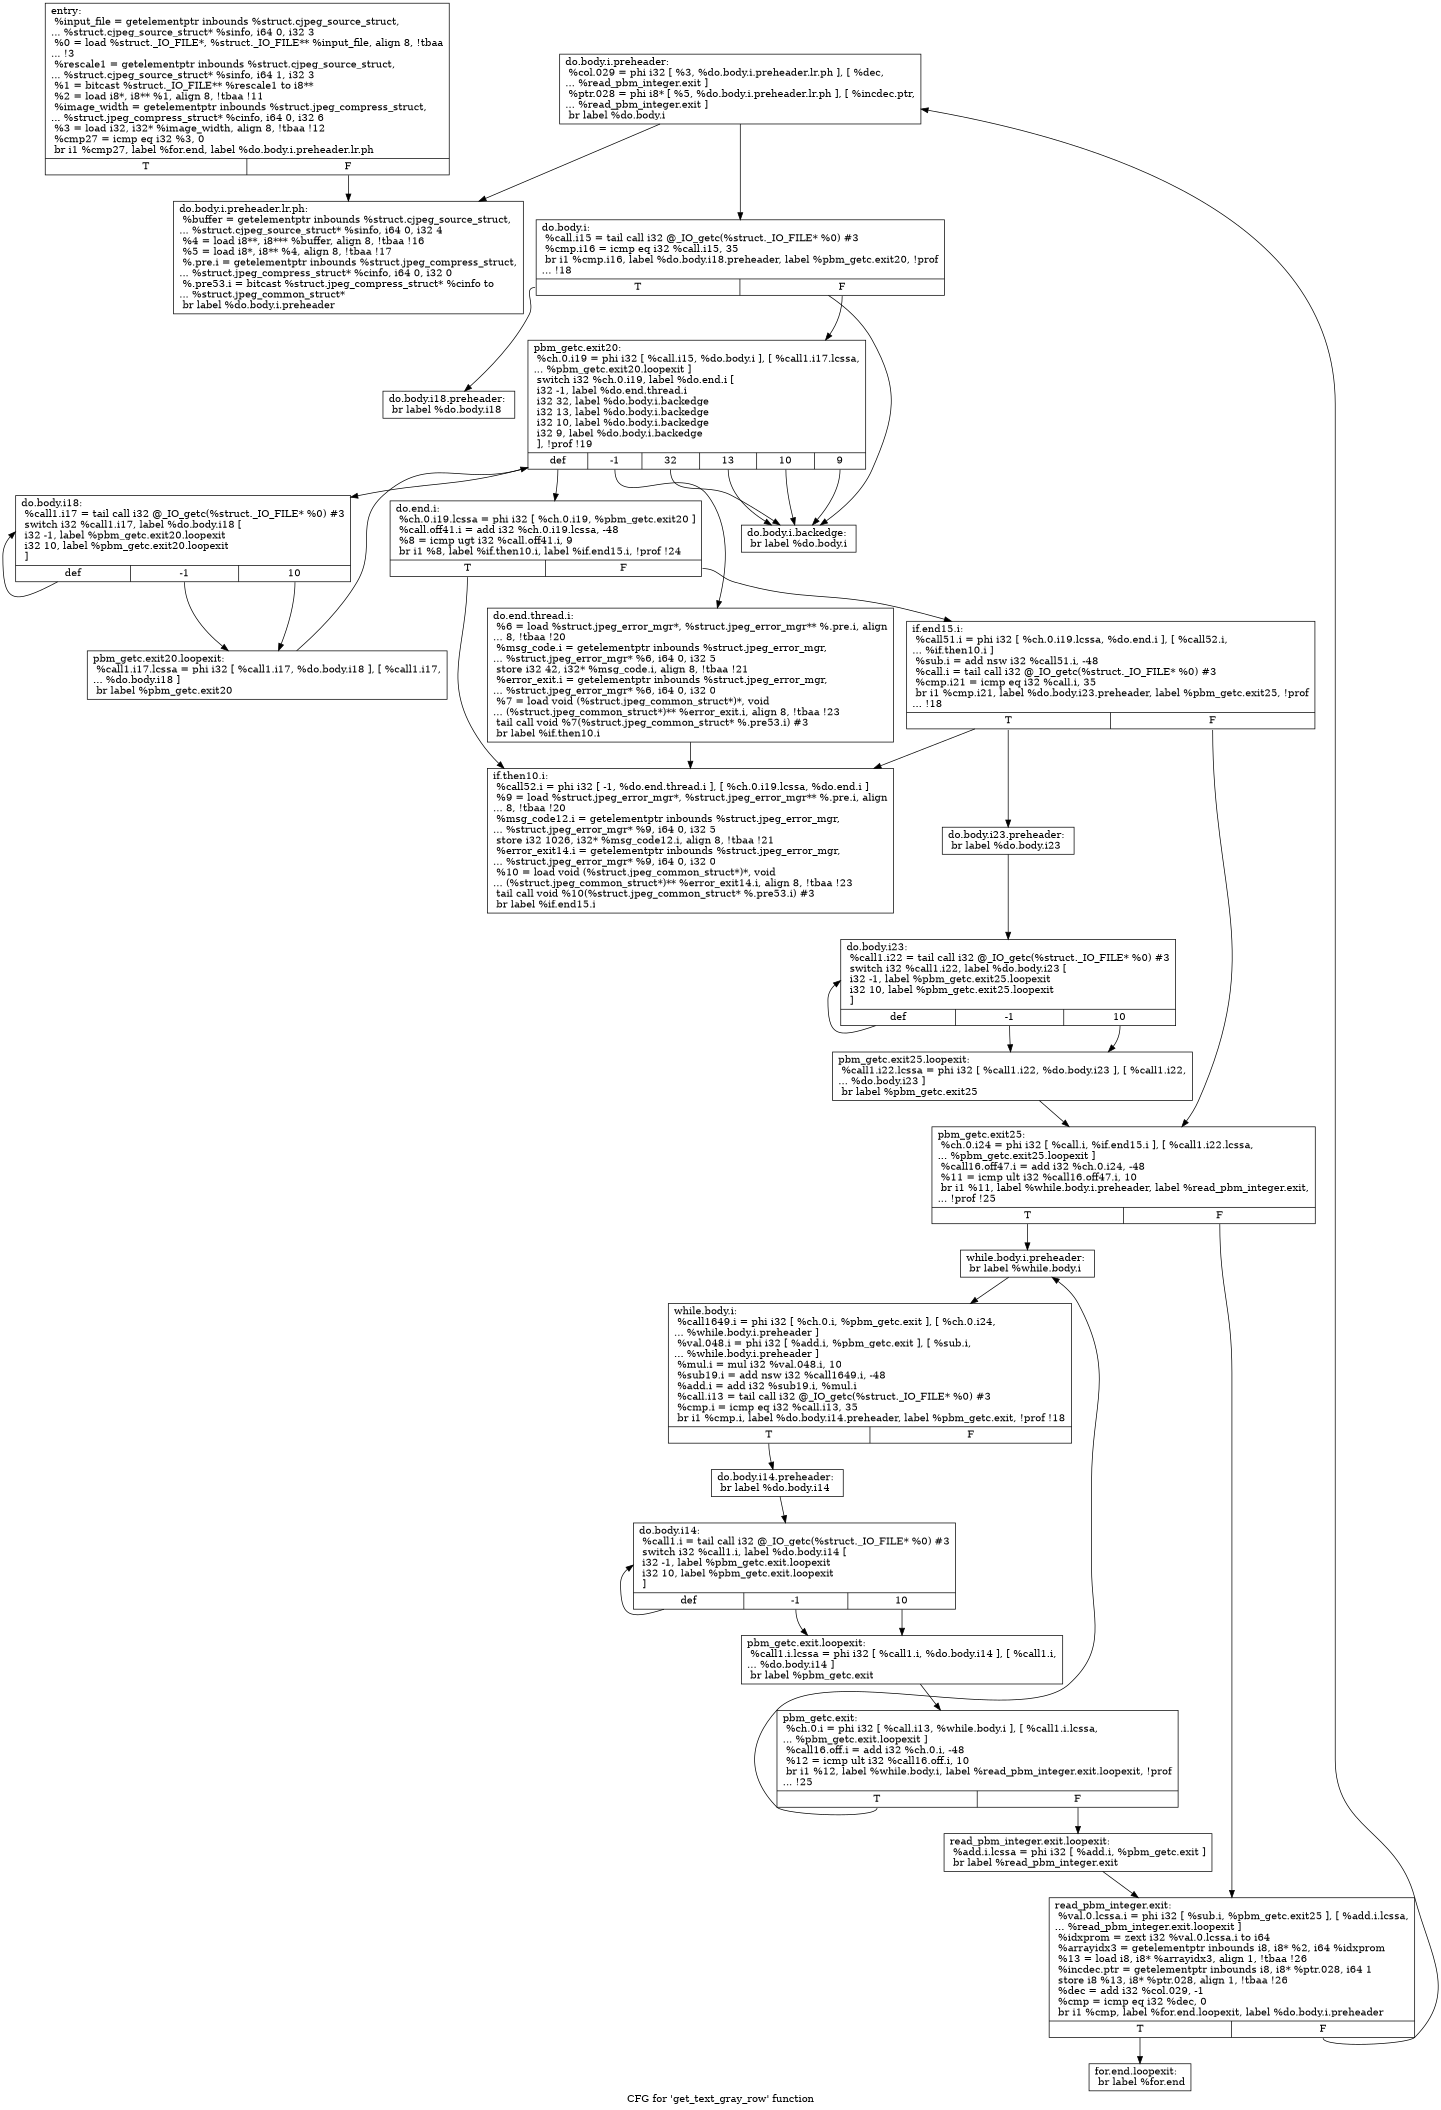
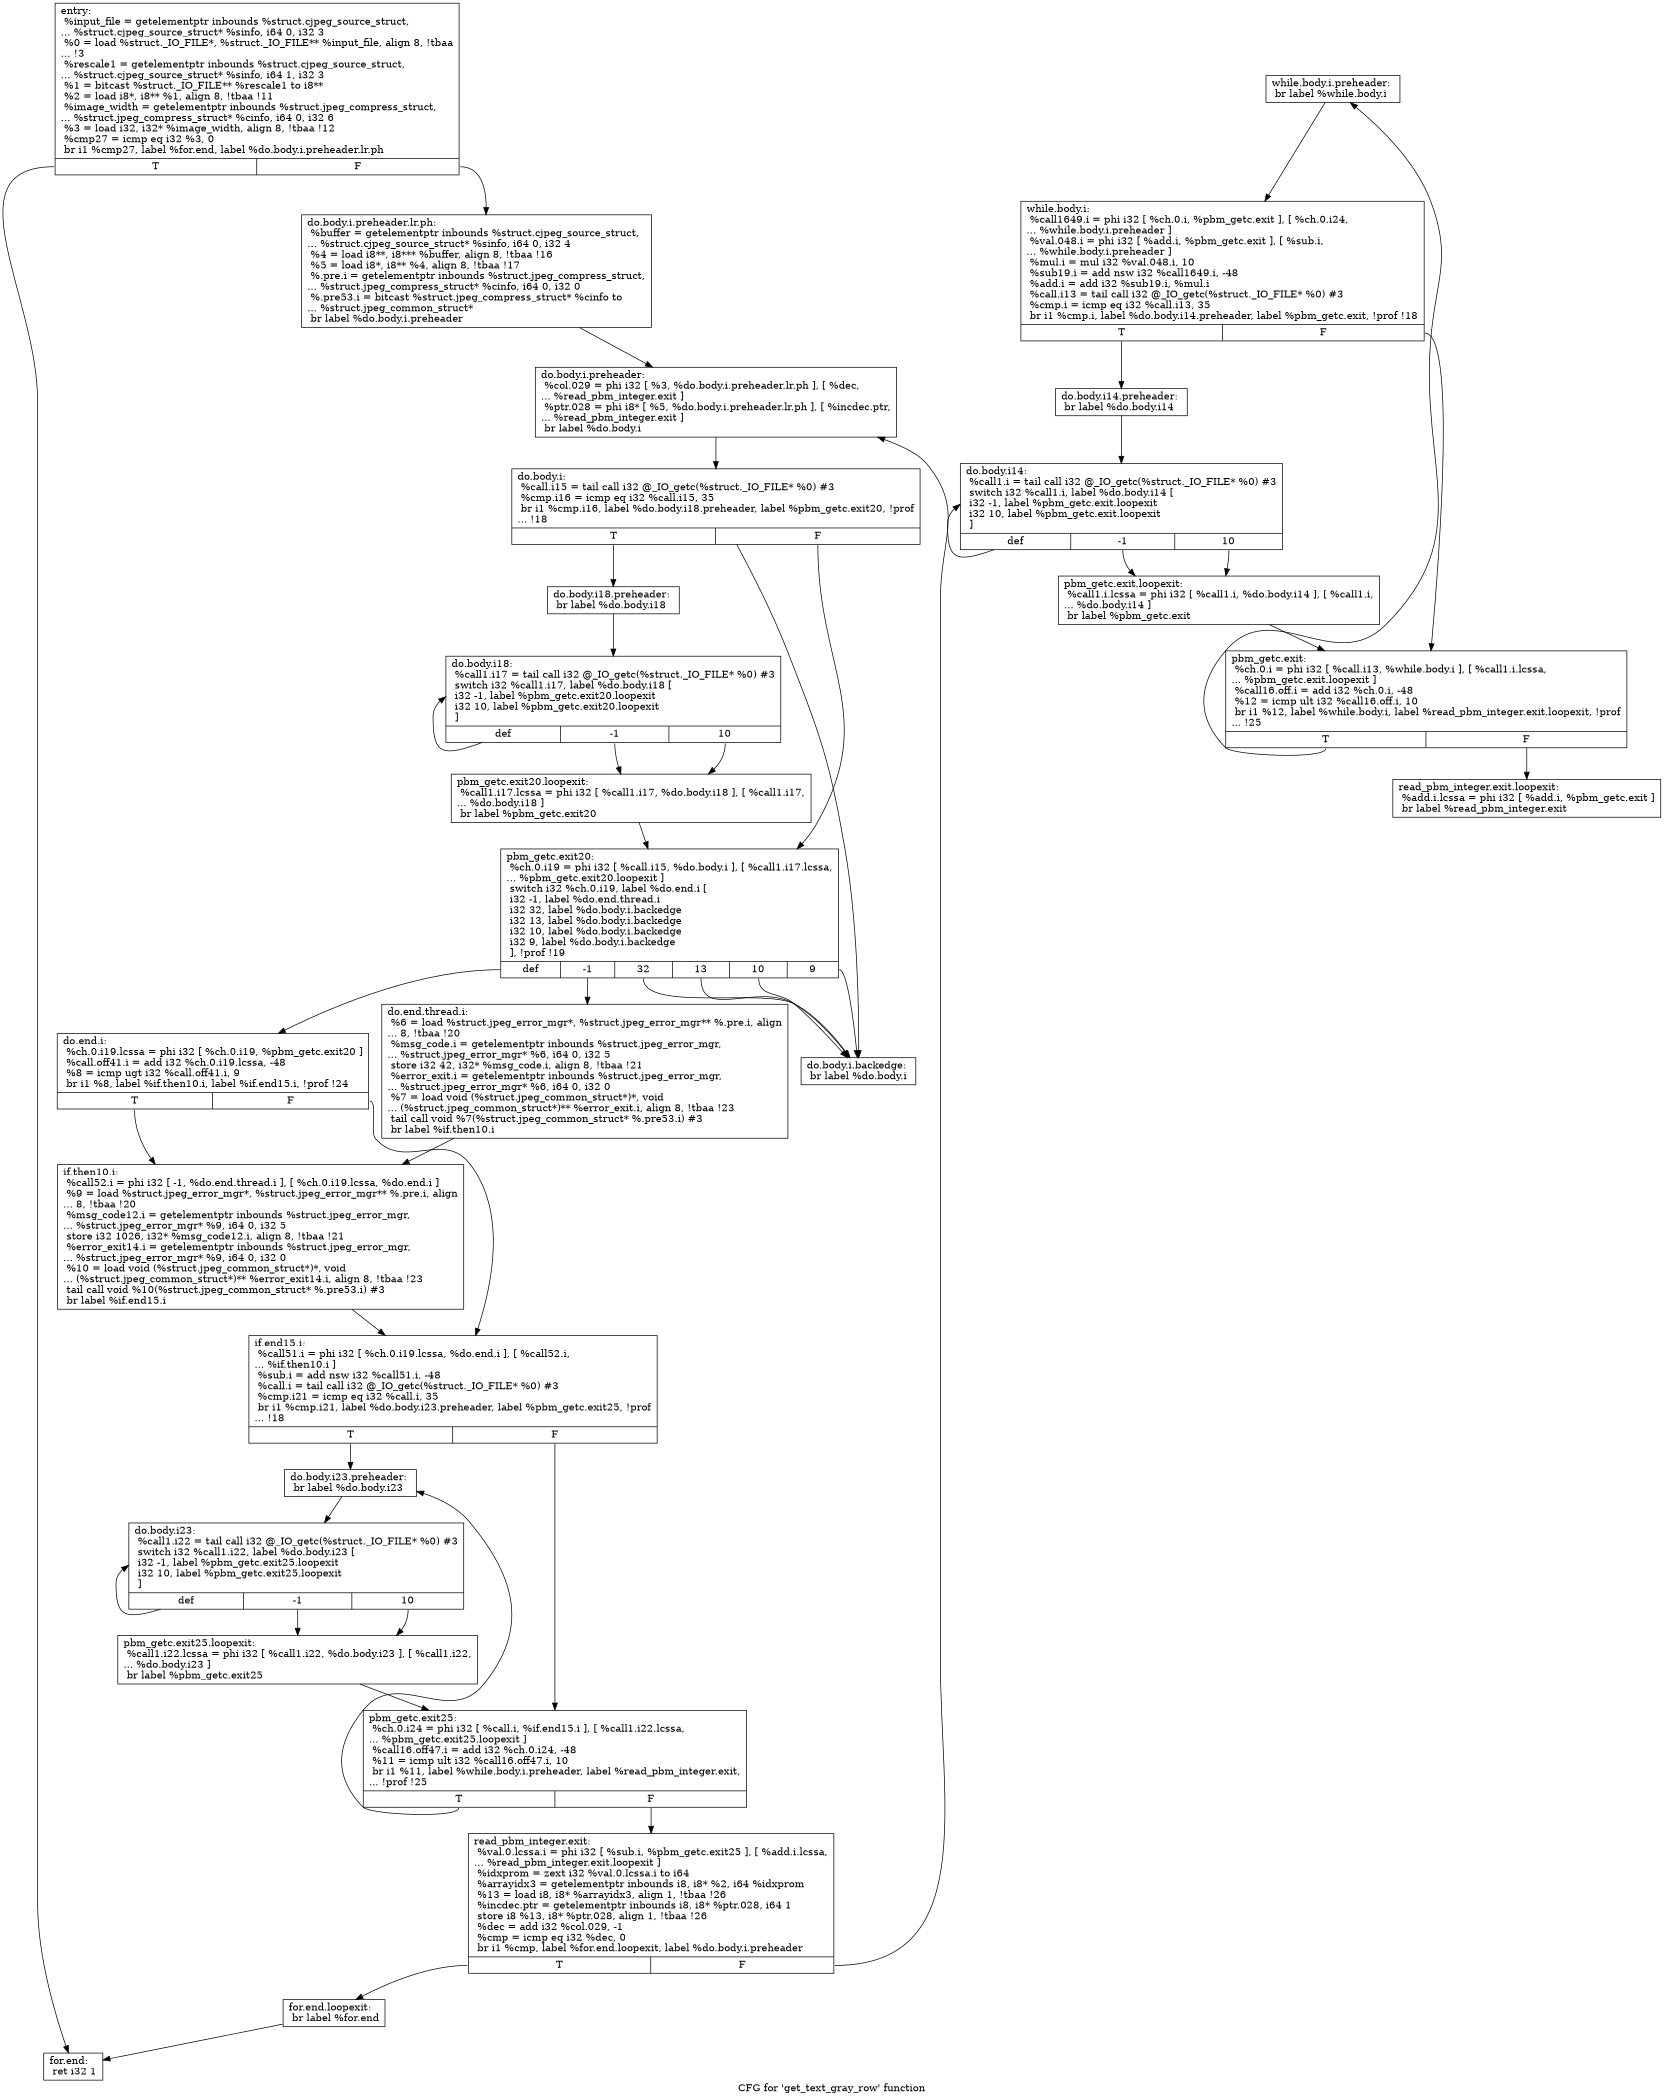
edge "do.body.i.preheader:" -> "do.body.i.preheader.lr.ph:": reversed
edge "pbm_getc.exit20:" -> "do.body.i18:": now "do.body.i18.preheader:" -> "do.body.i18:"
edge "while.body.i:" -> "pbm_getc.exit:": added
edge "if.end15.i:" -> "if.then10.i:": reversed
edge "pbm_getc.exit25:" -> "while.body.i.preheader:": now "pbm_getc.exit25:" -> "do.body.i23.preheader:"
edge "read_pbm_integer.exit.loopexit:" -> "read_pbm_integer.exit:": removed
node "for.end:": added
